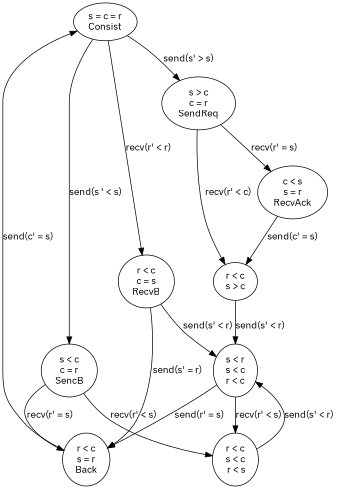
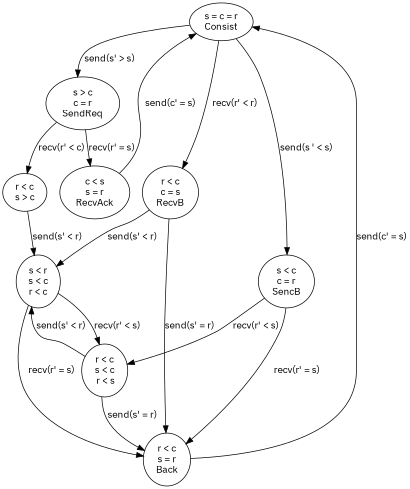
edge "c < s s = r RecvAck" -> "r < c s > c": now "c < s s = r RecvAck" -> "s = c = r Consist"
edge "s < r s < c r < c" -> "r < c s = r Back": label "send(r' = s)" -> "recv(r' = s)"
edge "r < c s < c r < s" -> "r < c s = r Back": added, label "send(s' = r)"
